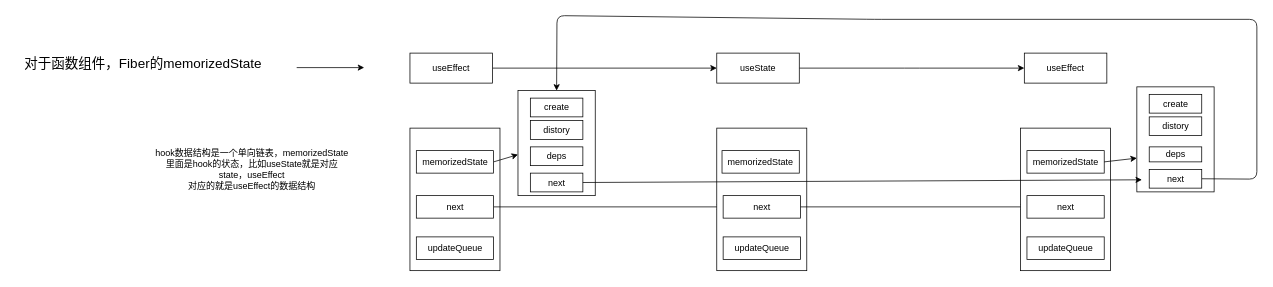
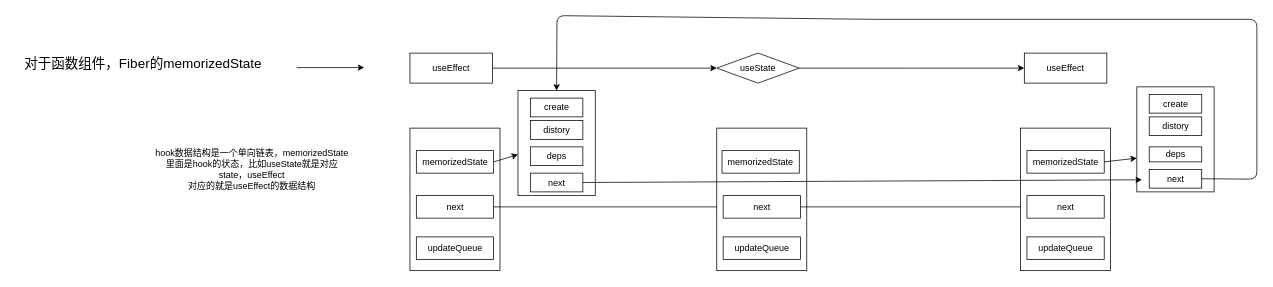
node "useState": shape rectangle -> diamond
